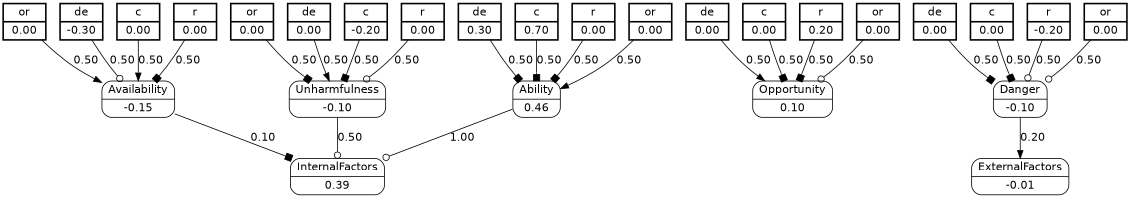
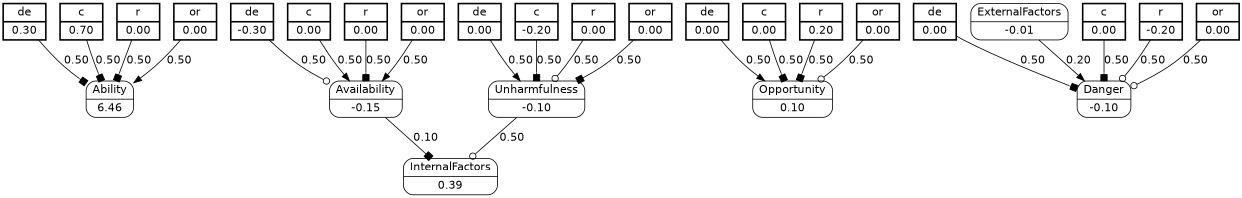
node "Ability": text "0.46" -> "6.46"
edge "Ability" -> "InternalFactors": removed, label "1.00"
edge "Danger" -> "ExternalFactors": reversed
